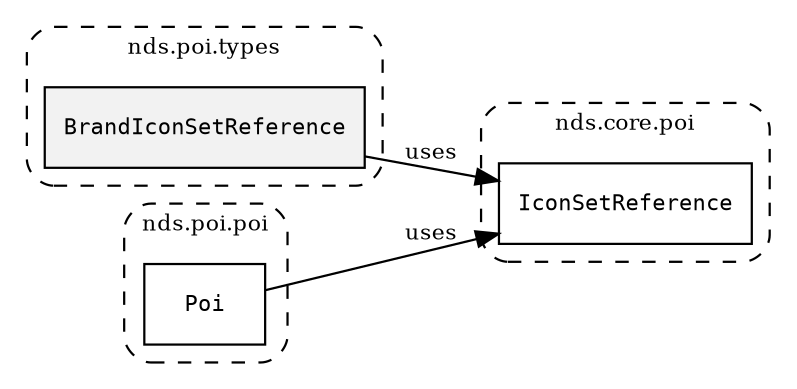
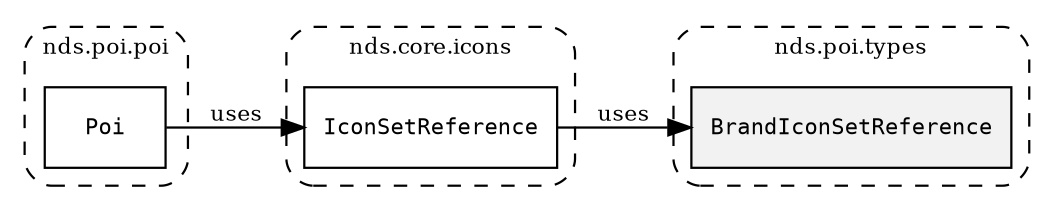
cluster "nds.core.poi": label "nds.core.poi" -> "nds.core.icons"
edge "BrandIconSetReference" -> "IconSetReference": reversed
